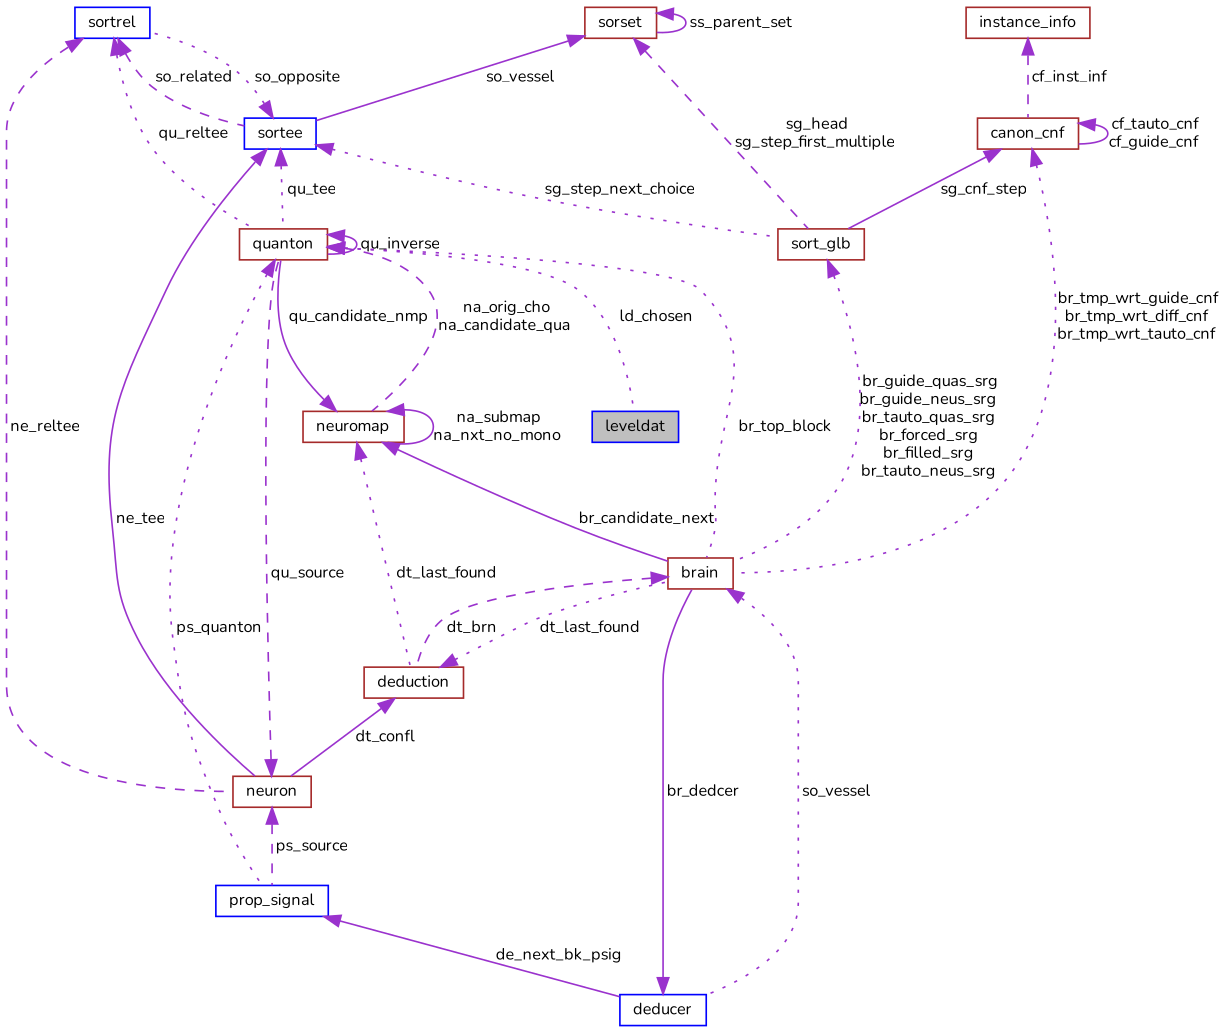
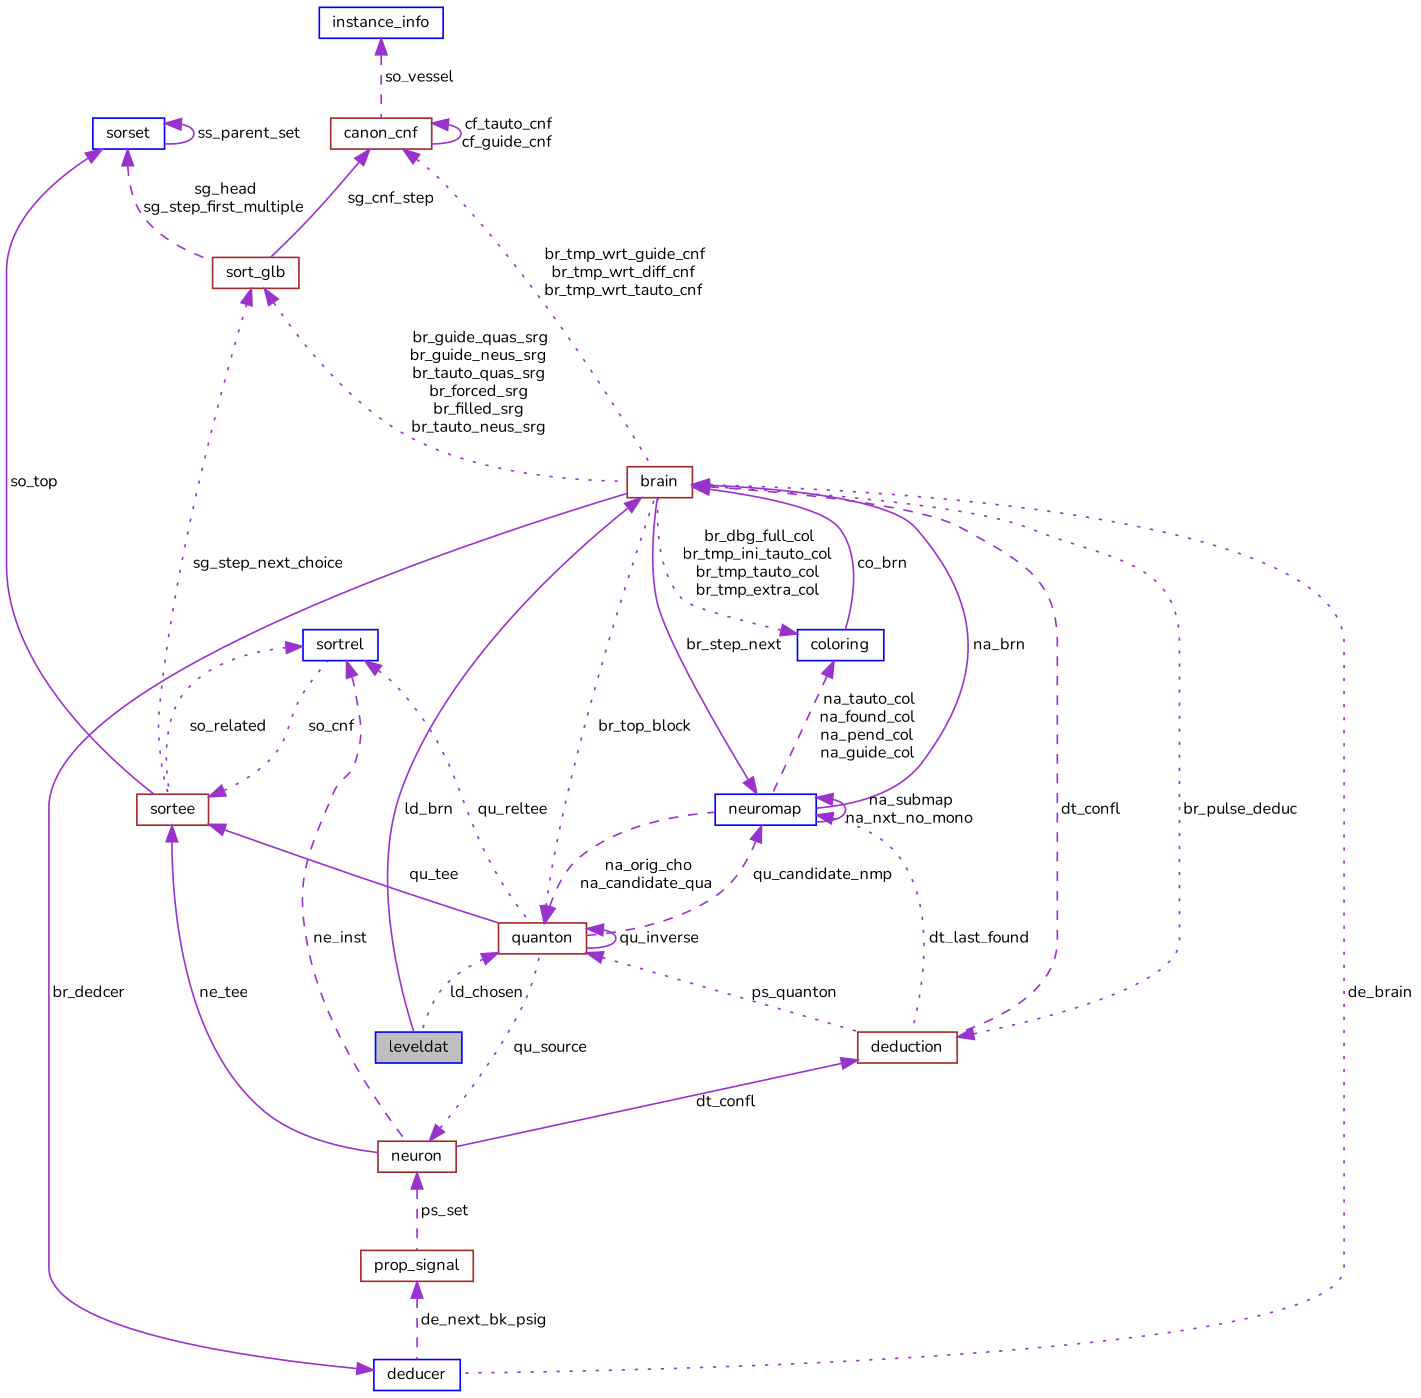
node "sorset": color brown -> blue
node "instance_info": color brown -> blue
edge "sortrel" -> "sortee": label " so_opposite" -> " so_cnf"
edge "sortee" -> "sorset": label " so_vessel" -> " so_top"
edge "canon_cnf" -> "instance_info": label " cf_inst_inf" -> " so_vessel"
edge "sortee" -> "sortrel": style dashed -> dotted
node "sortee": color blue -> brown
edge "quanton" -> "sortee": style dotted -> solid
edge "sort_glb" -> "sortee": reversed
edge "quanton" -> "neuromap": style solid -> dashed
edge "neuron" -> "sortrel": label " ne_reltee" -> " ne_inst"
node "neuromap": color brown -> blue
edge "quanton" -> "neuron": style dashed -> dotted
edge "brain" -> "neuromap": label " br_candidate_next" -> " br_step_next"
edge "prop_signal" -> "quanton": now "deduction" -> "quanton"
edge "neuromap" -> "brain": added, label "na_brn"
edge "deduction" -> "brain": label " dt_brn" -> " dt_confl"
edge "brain" -> "deduction": label " dt_last_found" -> " br_pulse_deduc"
node "coloring": added
edge "leveldat" -> "brain": added, label "ld_brn"
edge "deducer" -> "brain": label " so_vessel" -> " de_brain"
edge "prop_signal" -> "neuron": label " ps_source" -> " ps_set"
node "prop_signal": color blue -> brown
edge "deducer" -> "prop_signal": style solid -> dashed
